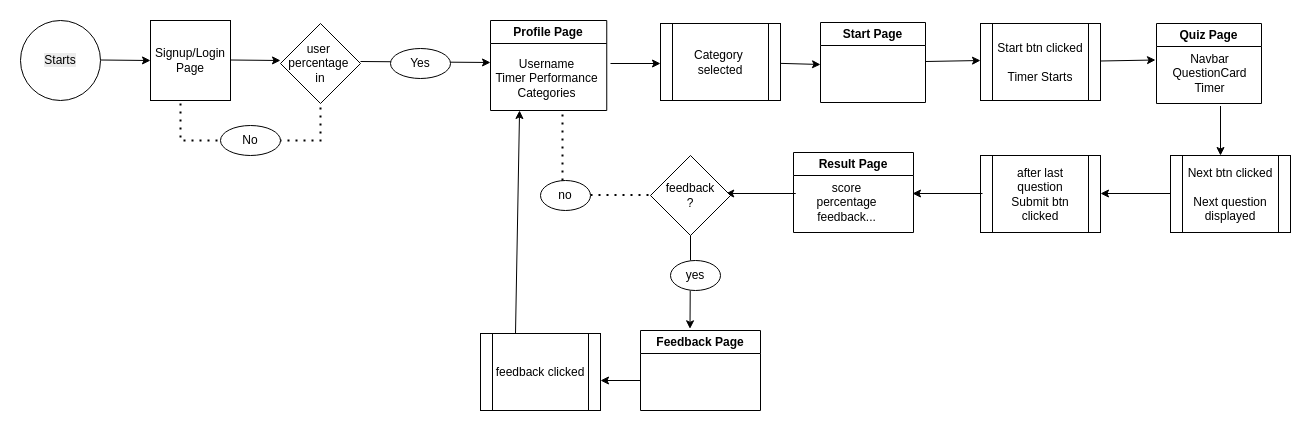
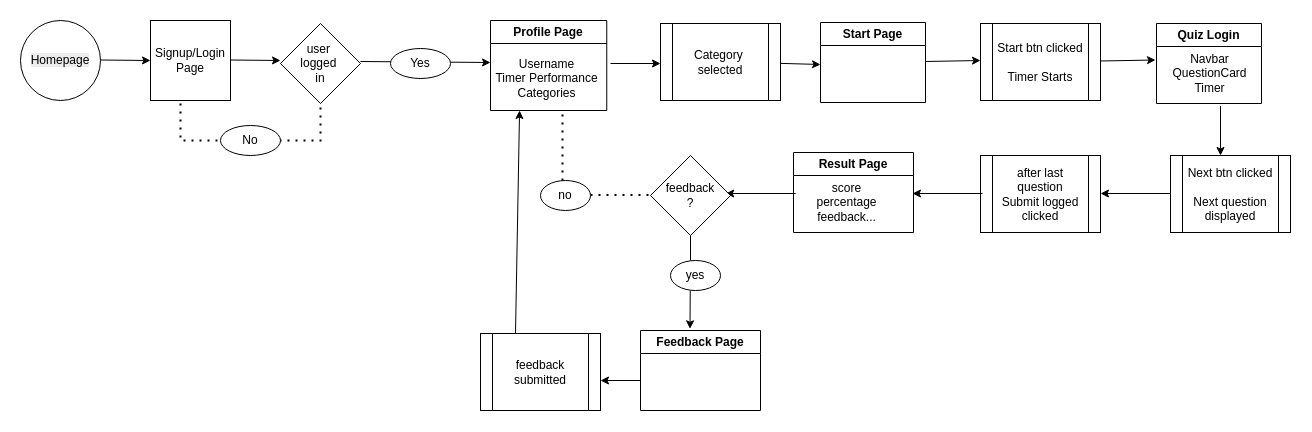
node "Quiz Page": label "Quiz Page" -> "Quiz Login"
node "Starts": label "Starts" -> "Homepage"
node "user percentage in": label "user percentage in" -> "user logged in"
node "after last question Submit btn clicked": label "after last question Submit btn clicked" -> "after last question Submit logged clicked"
node "feedback clicked": label "feedback clicked" -> "feedback submitted"
